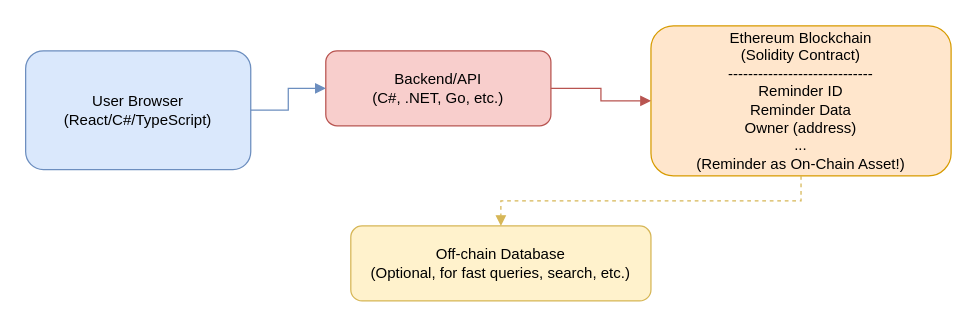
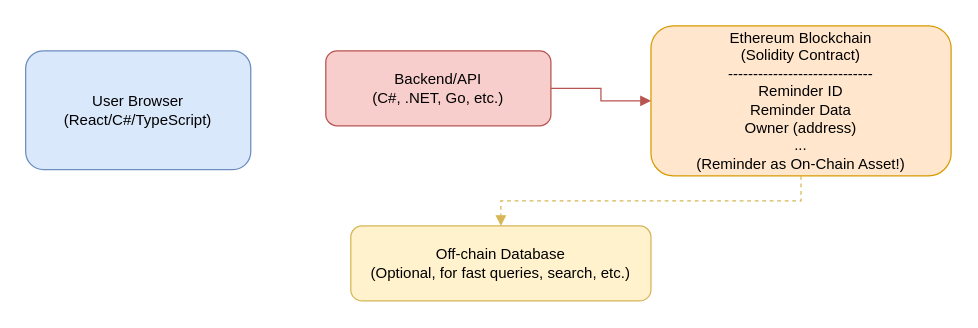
edge "User Browser (React/C#/TypeScript)" -> "Backend/API (C#, .NET, Go, etc.)": removed
